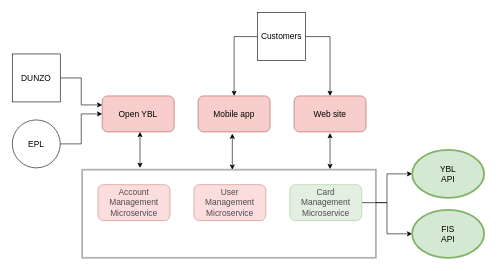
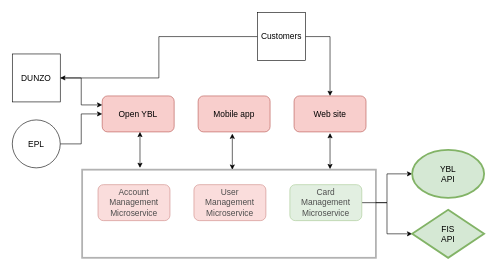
edge "Customers" -> "Mobile app": now "Customers" -> "DUNZO"
node "FIS API": shape ellipse -> diamond
